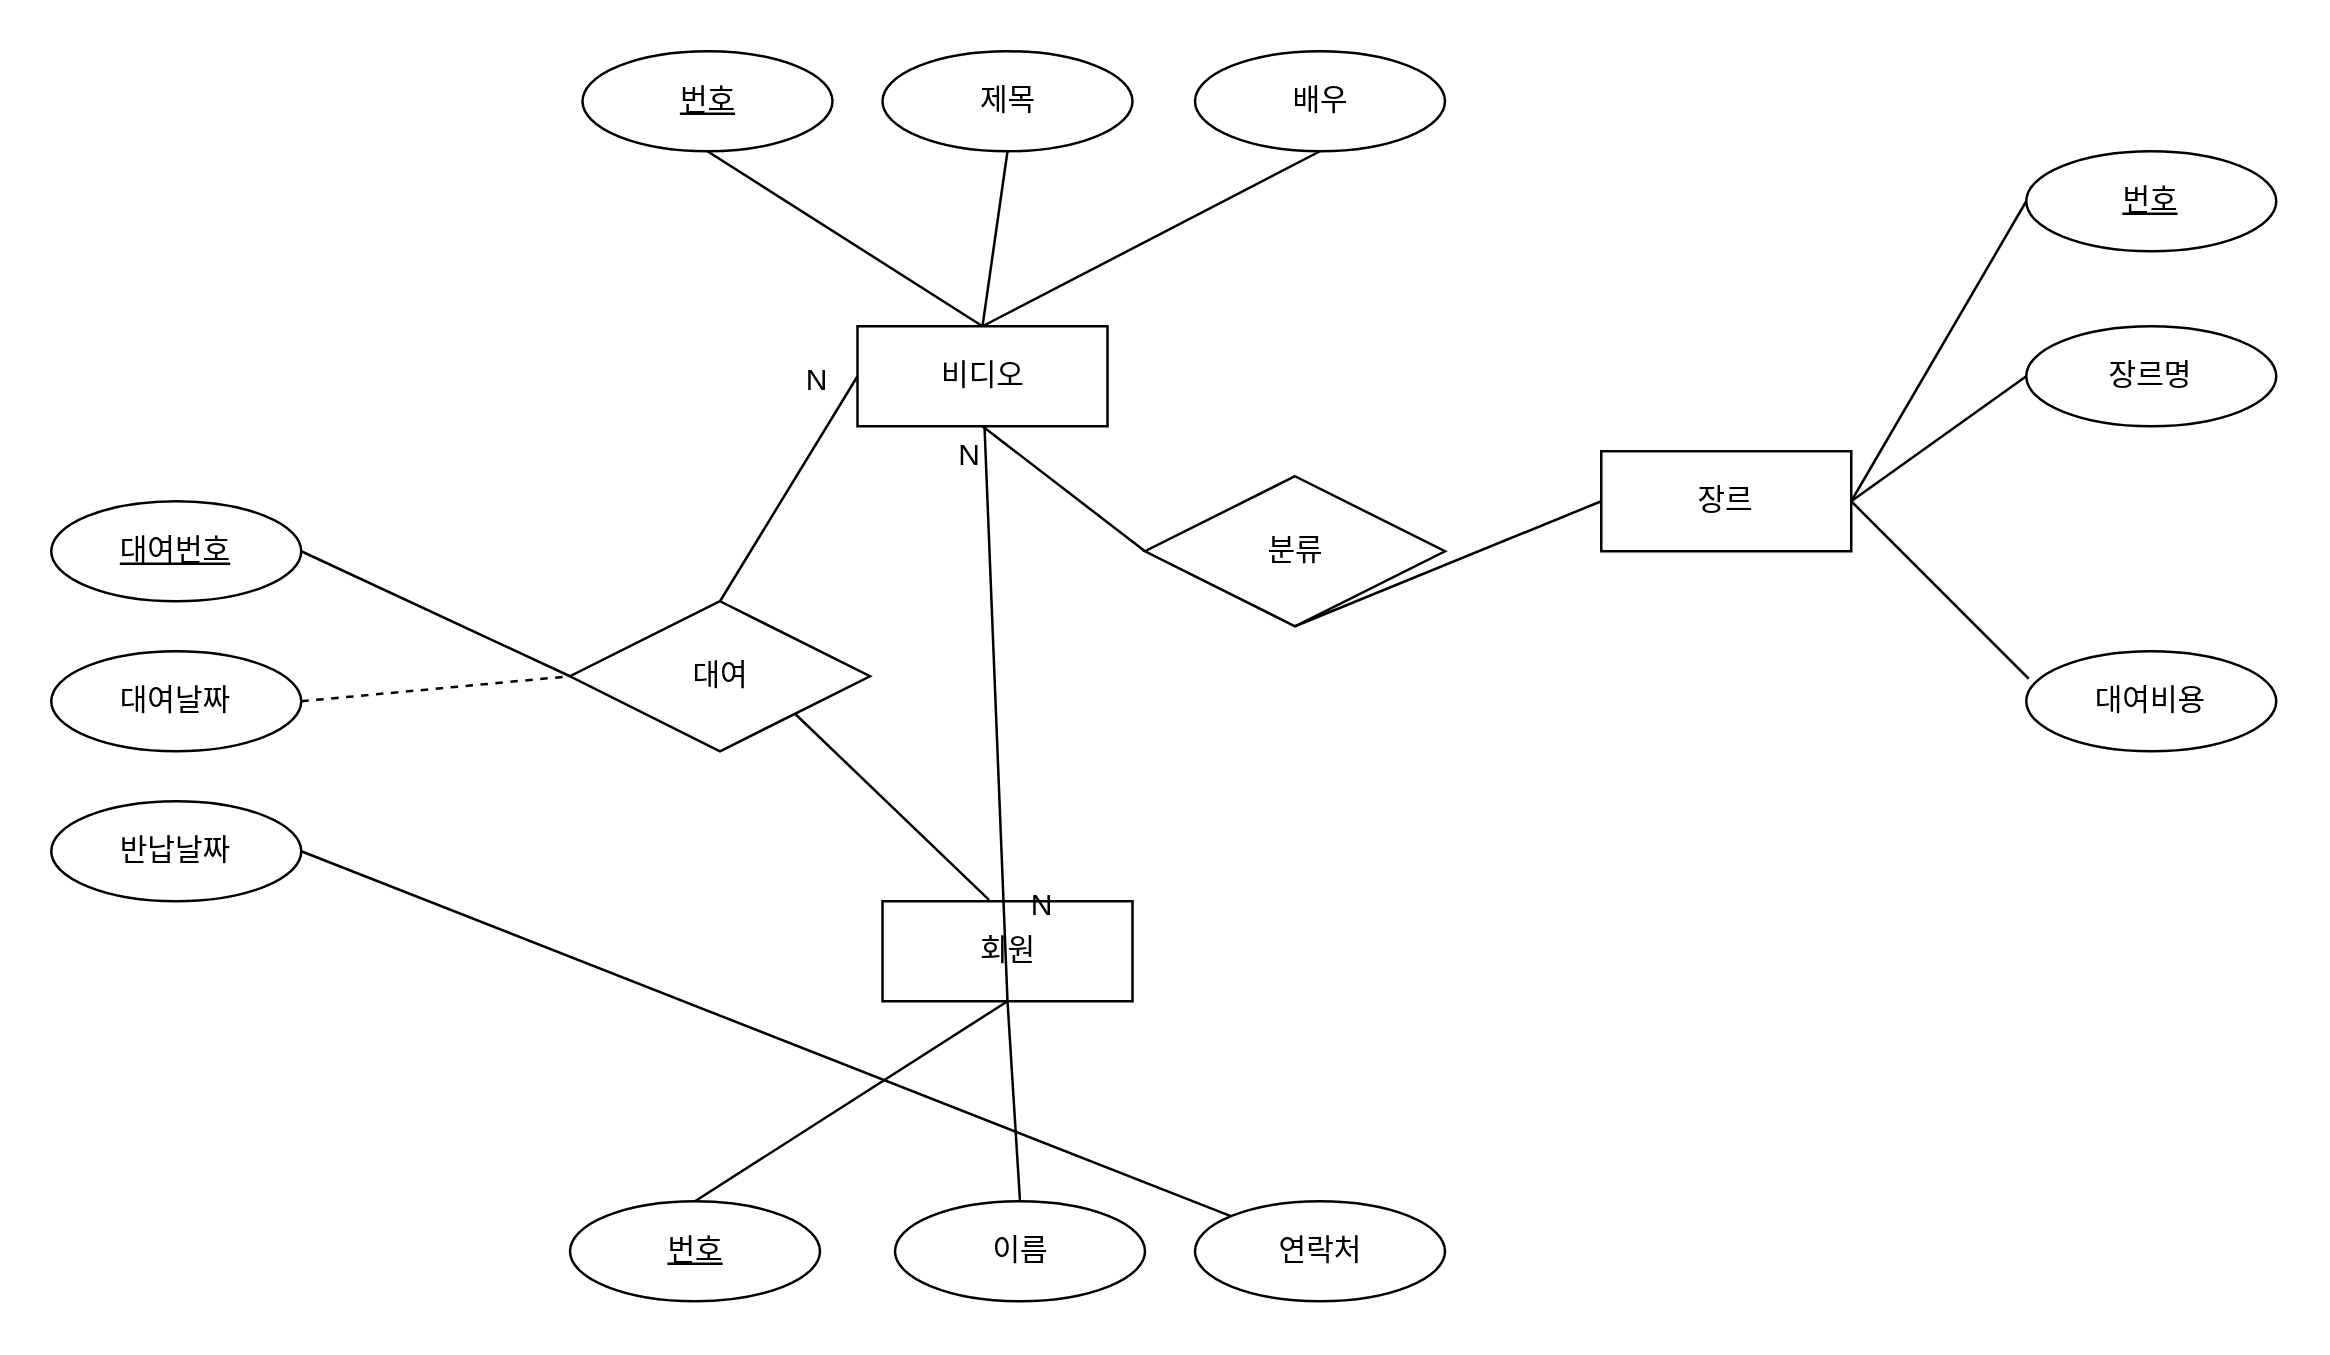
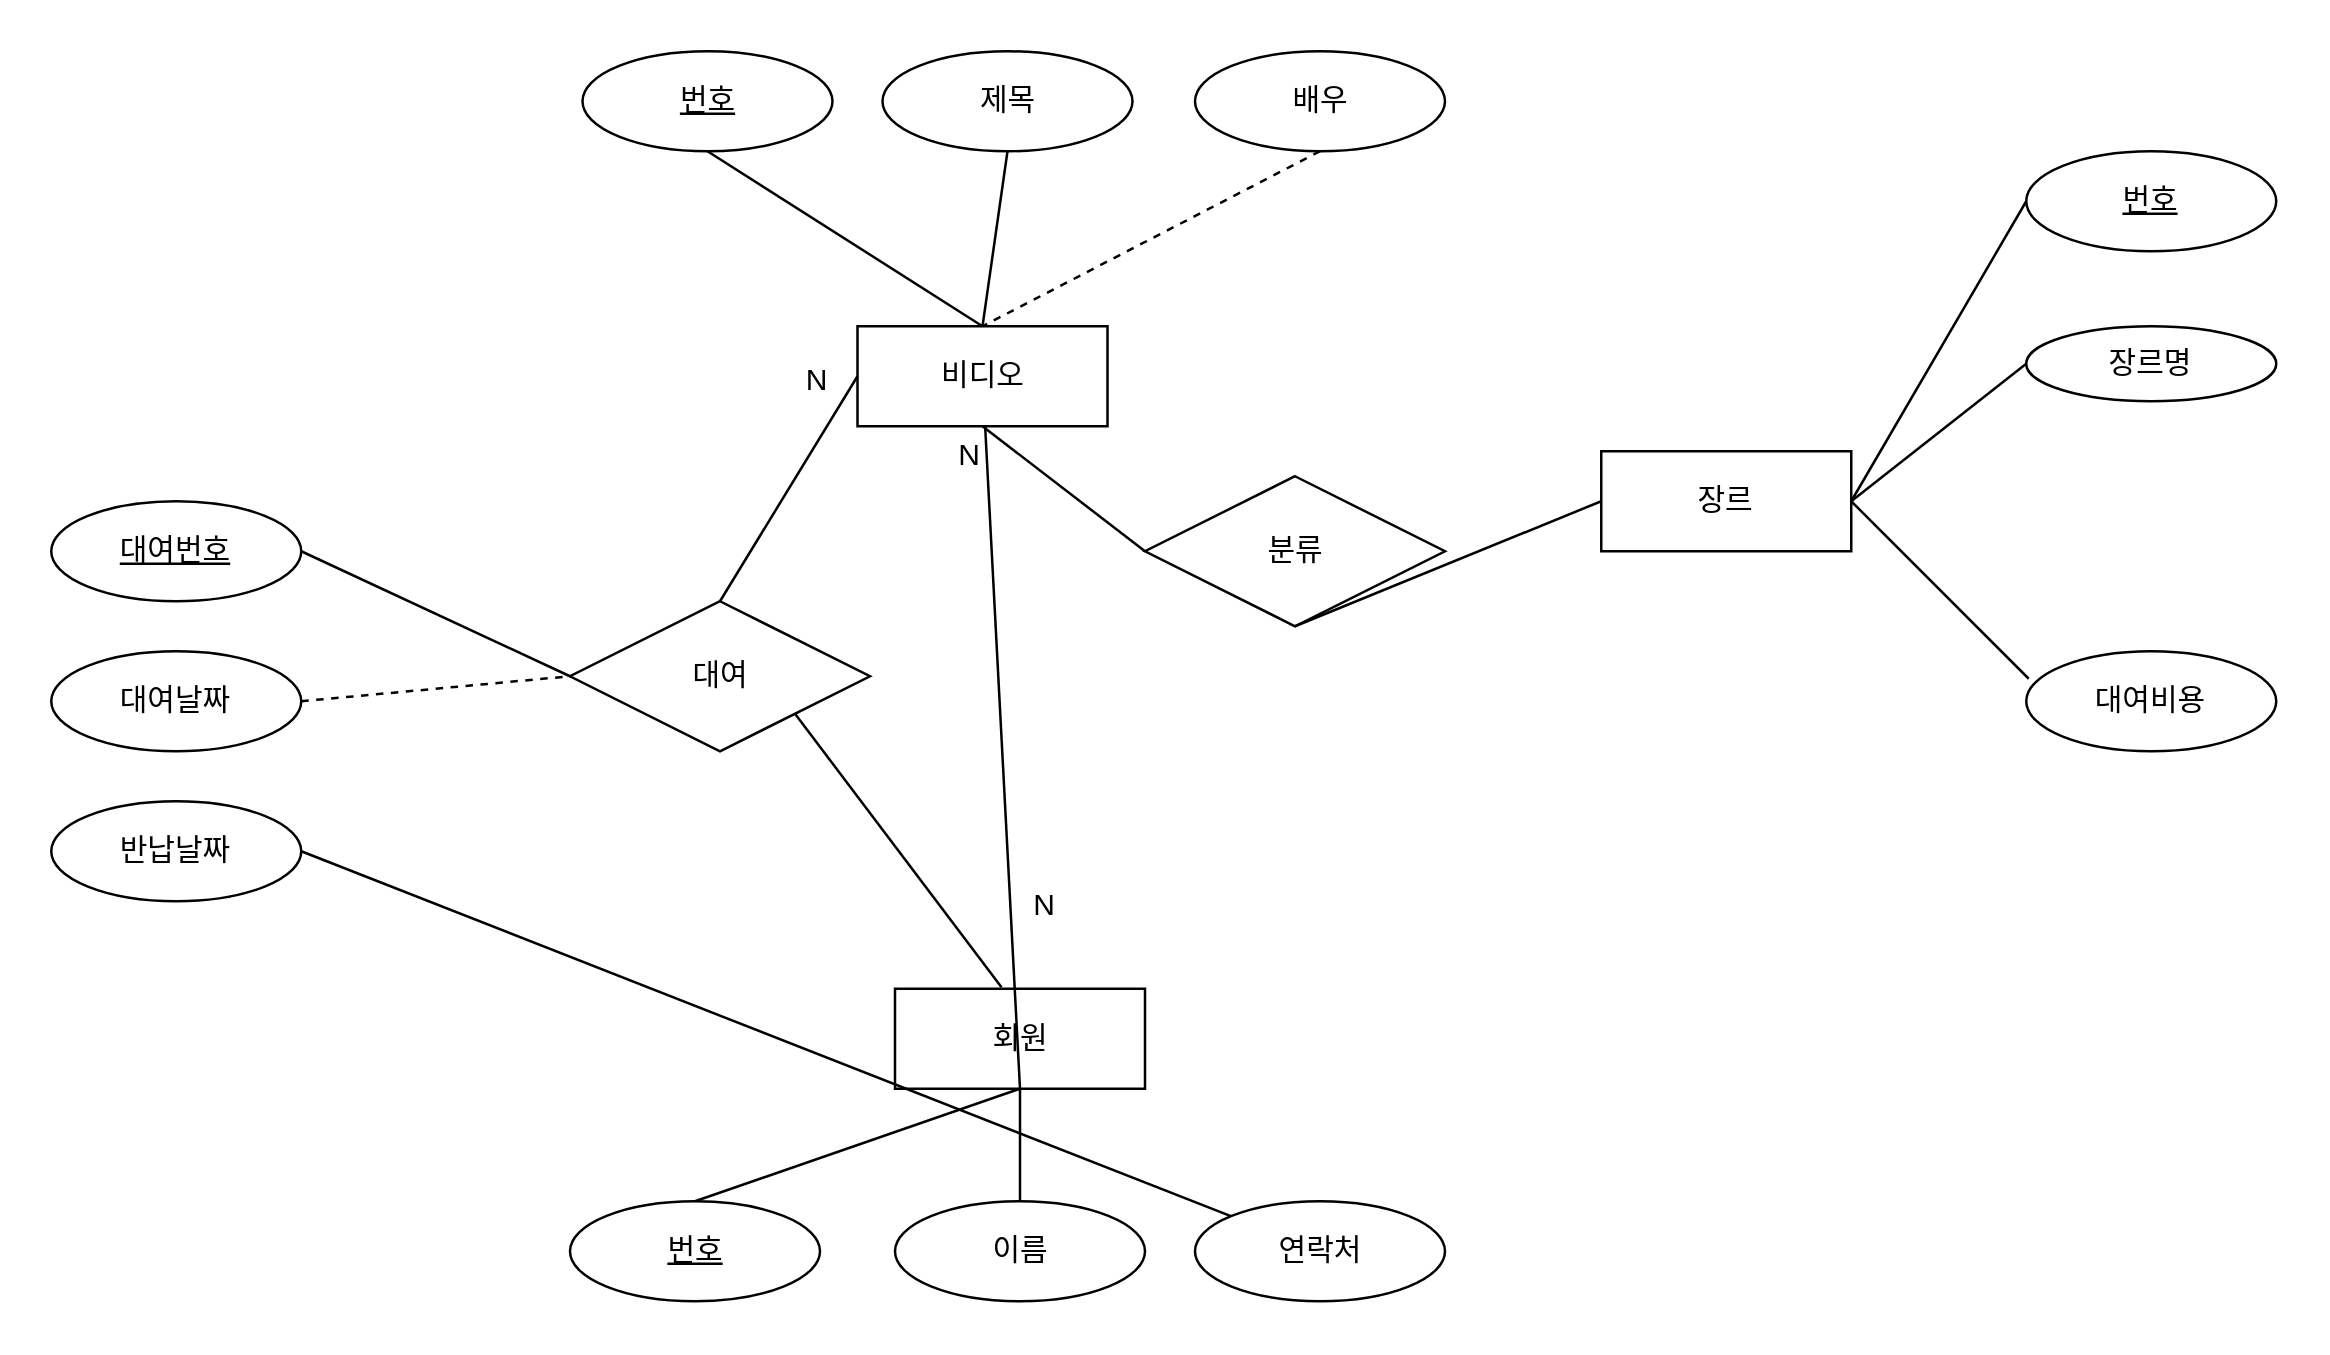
edge "배우" -- "비디오": style solid -> dashed
node "장르명": size 250x100 -> 250x75
node "회원": moved (1008, 951) -> (1020, 1039)
